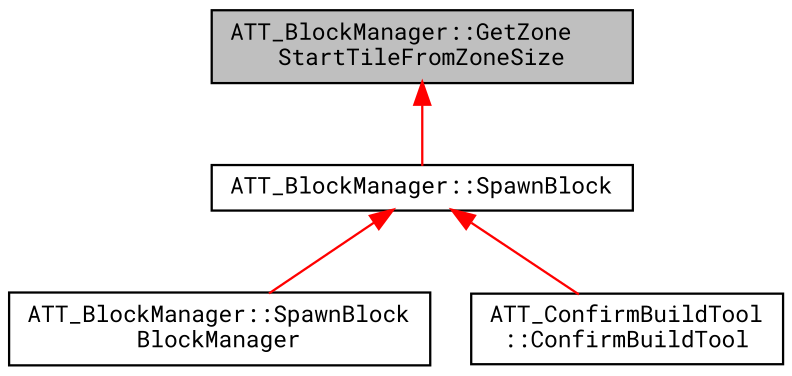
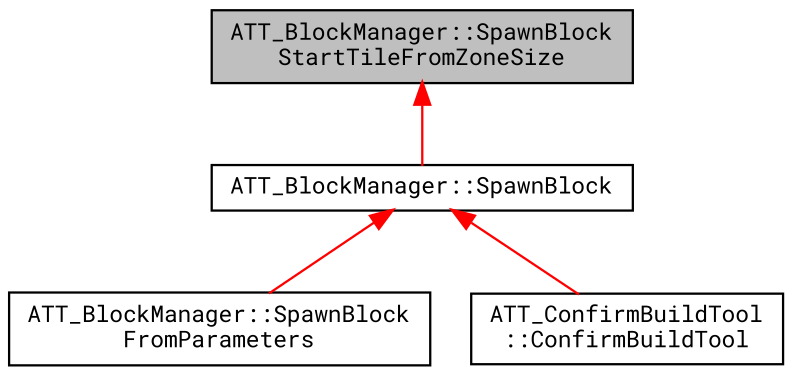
node "ATT_BlockManager::GetZone StartTileFromZoneSize": label "ATT_BlockManager::GetZone StartTileFromZoneSize" -> "ATT_BlockManager::SpawnBlock StartTileFromZoneSize"
node "ATT_BlockManager::SpawnBlock BlockManager": label "ATT_BlockManager::SpawnBlock BlockManager" -> "ATT_BlockManager::SpawnBlock FromParameters"
